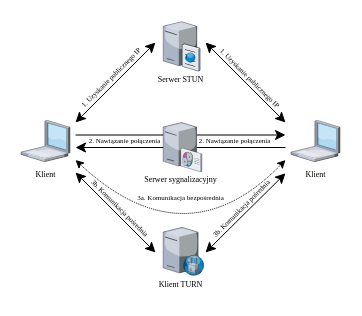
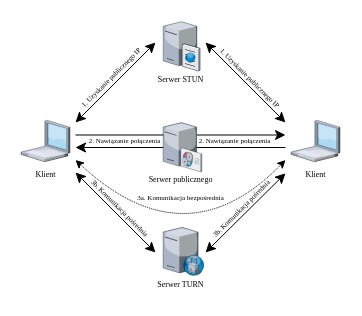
node "Serwer sygnalizacyjny": label "Serwer sygnalizacyjny" -> "Serwer publicznego"
node "Klient TURN": label "Klient TURN" -> "Serwer TURN"
